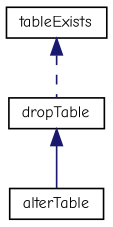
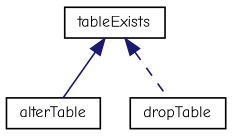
edge "alterTable" -> "dropTable": now "alterTable" -> "tableExists"
